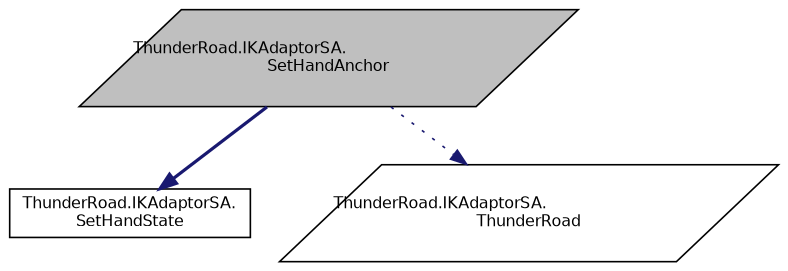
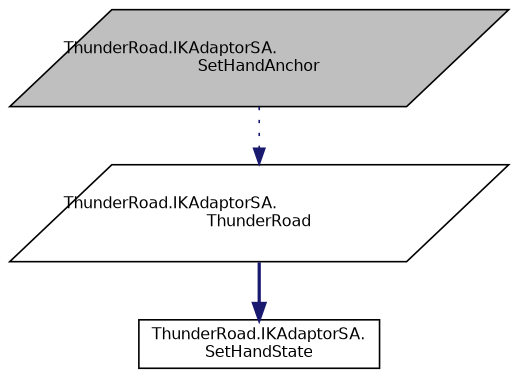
edge "ThunderRoad.IKAdaptorSA. SetHandAnchor" -> "ThunderRoad.IKAdaptorSA. SetHandState": now "ThunderRoad.IKAdaptorSA. ThunderRoad" -> "ThunderRoad.IKAdaptorSA. SetHandState"
